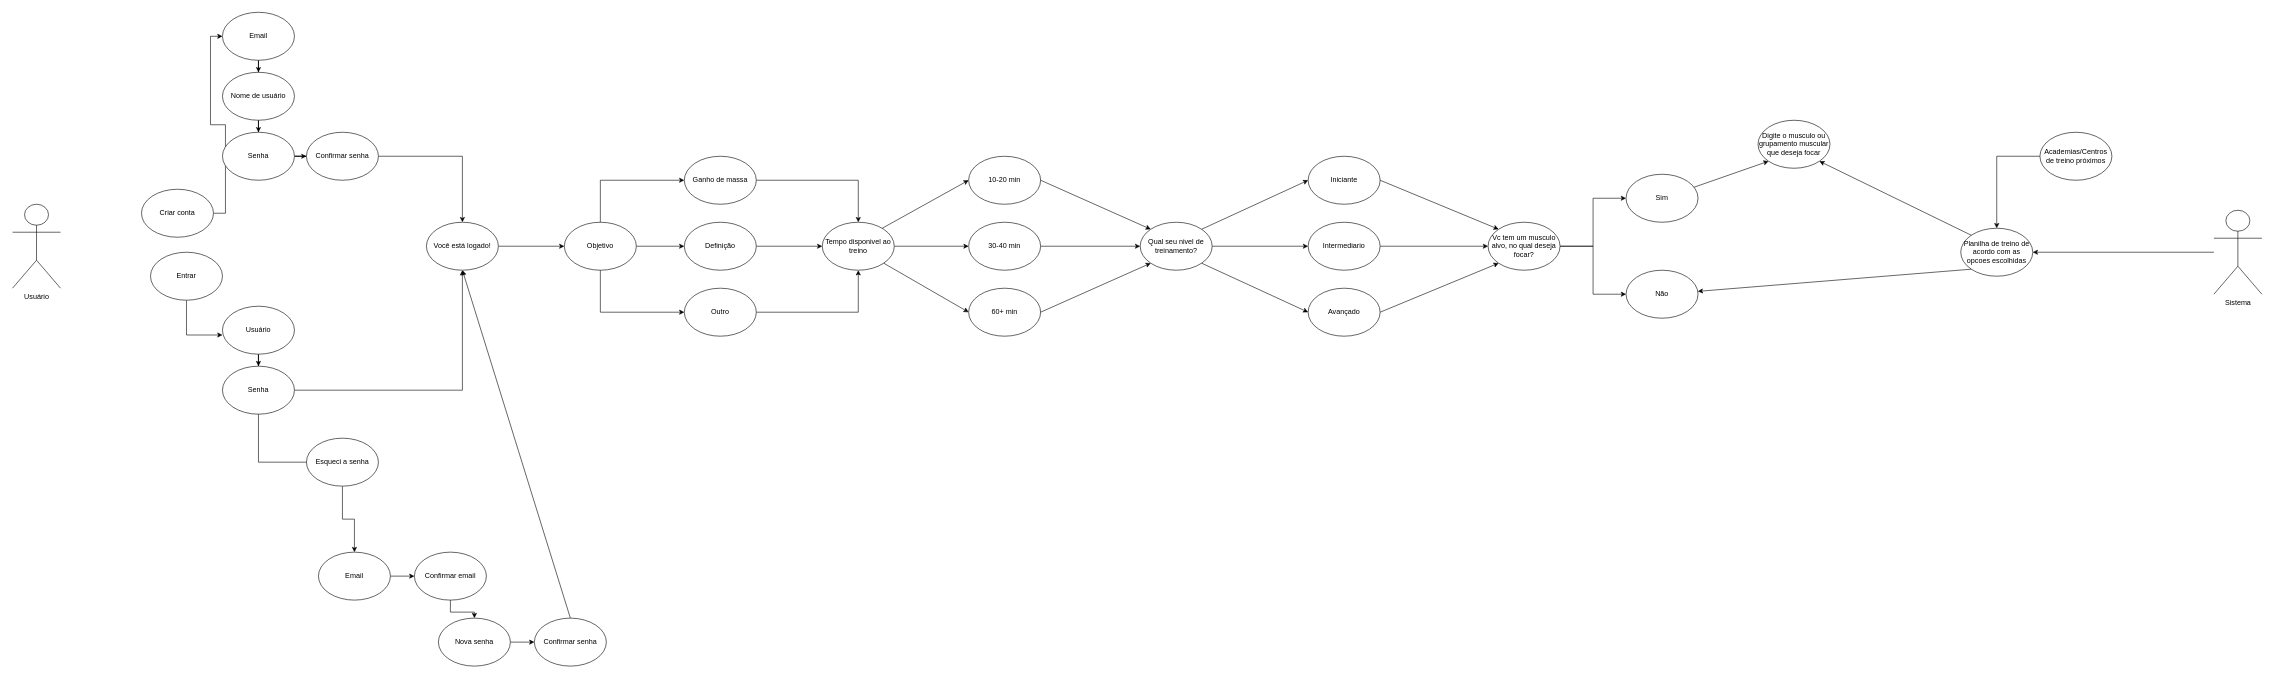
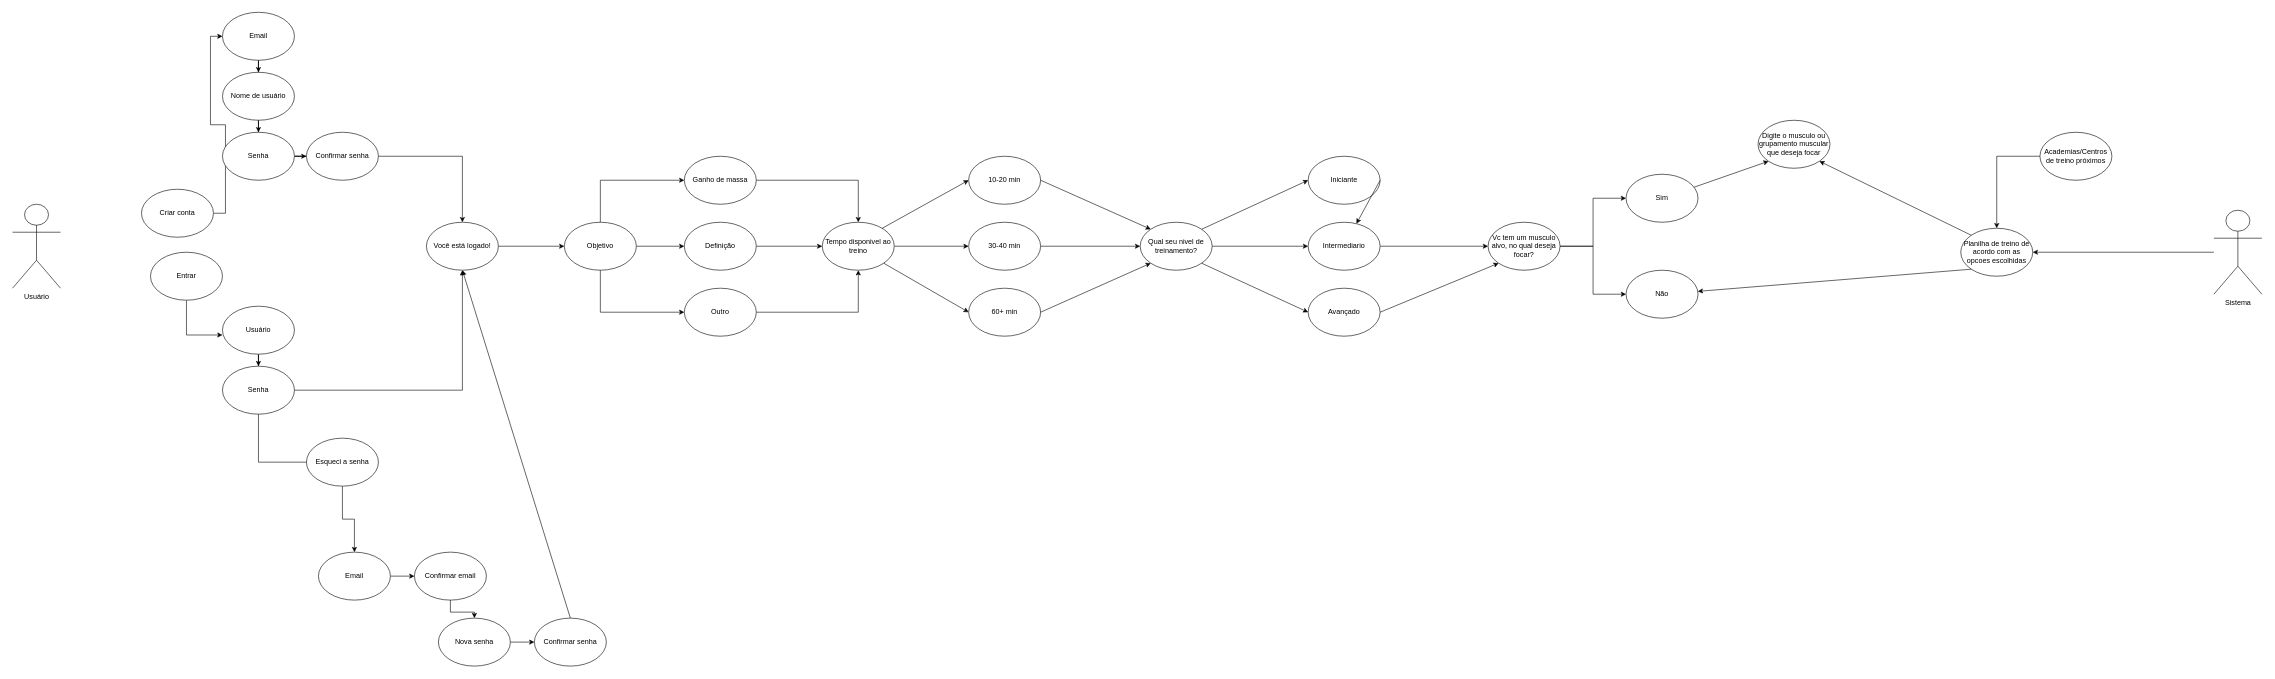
edge "Iniciante" -> "Vc tem um musculo alvo, no qual deseja focar?": now "Iniciante" -> "Intermediario"
